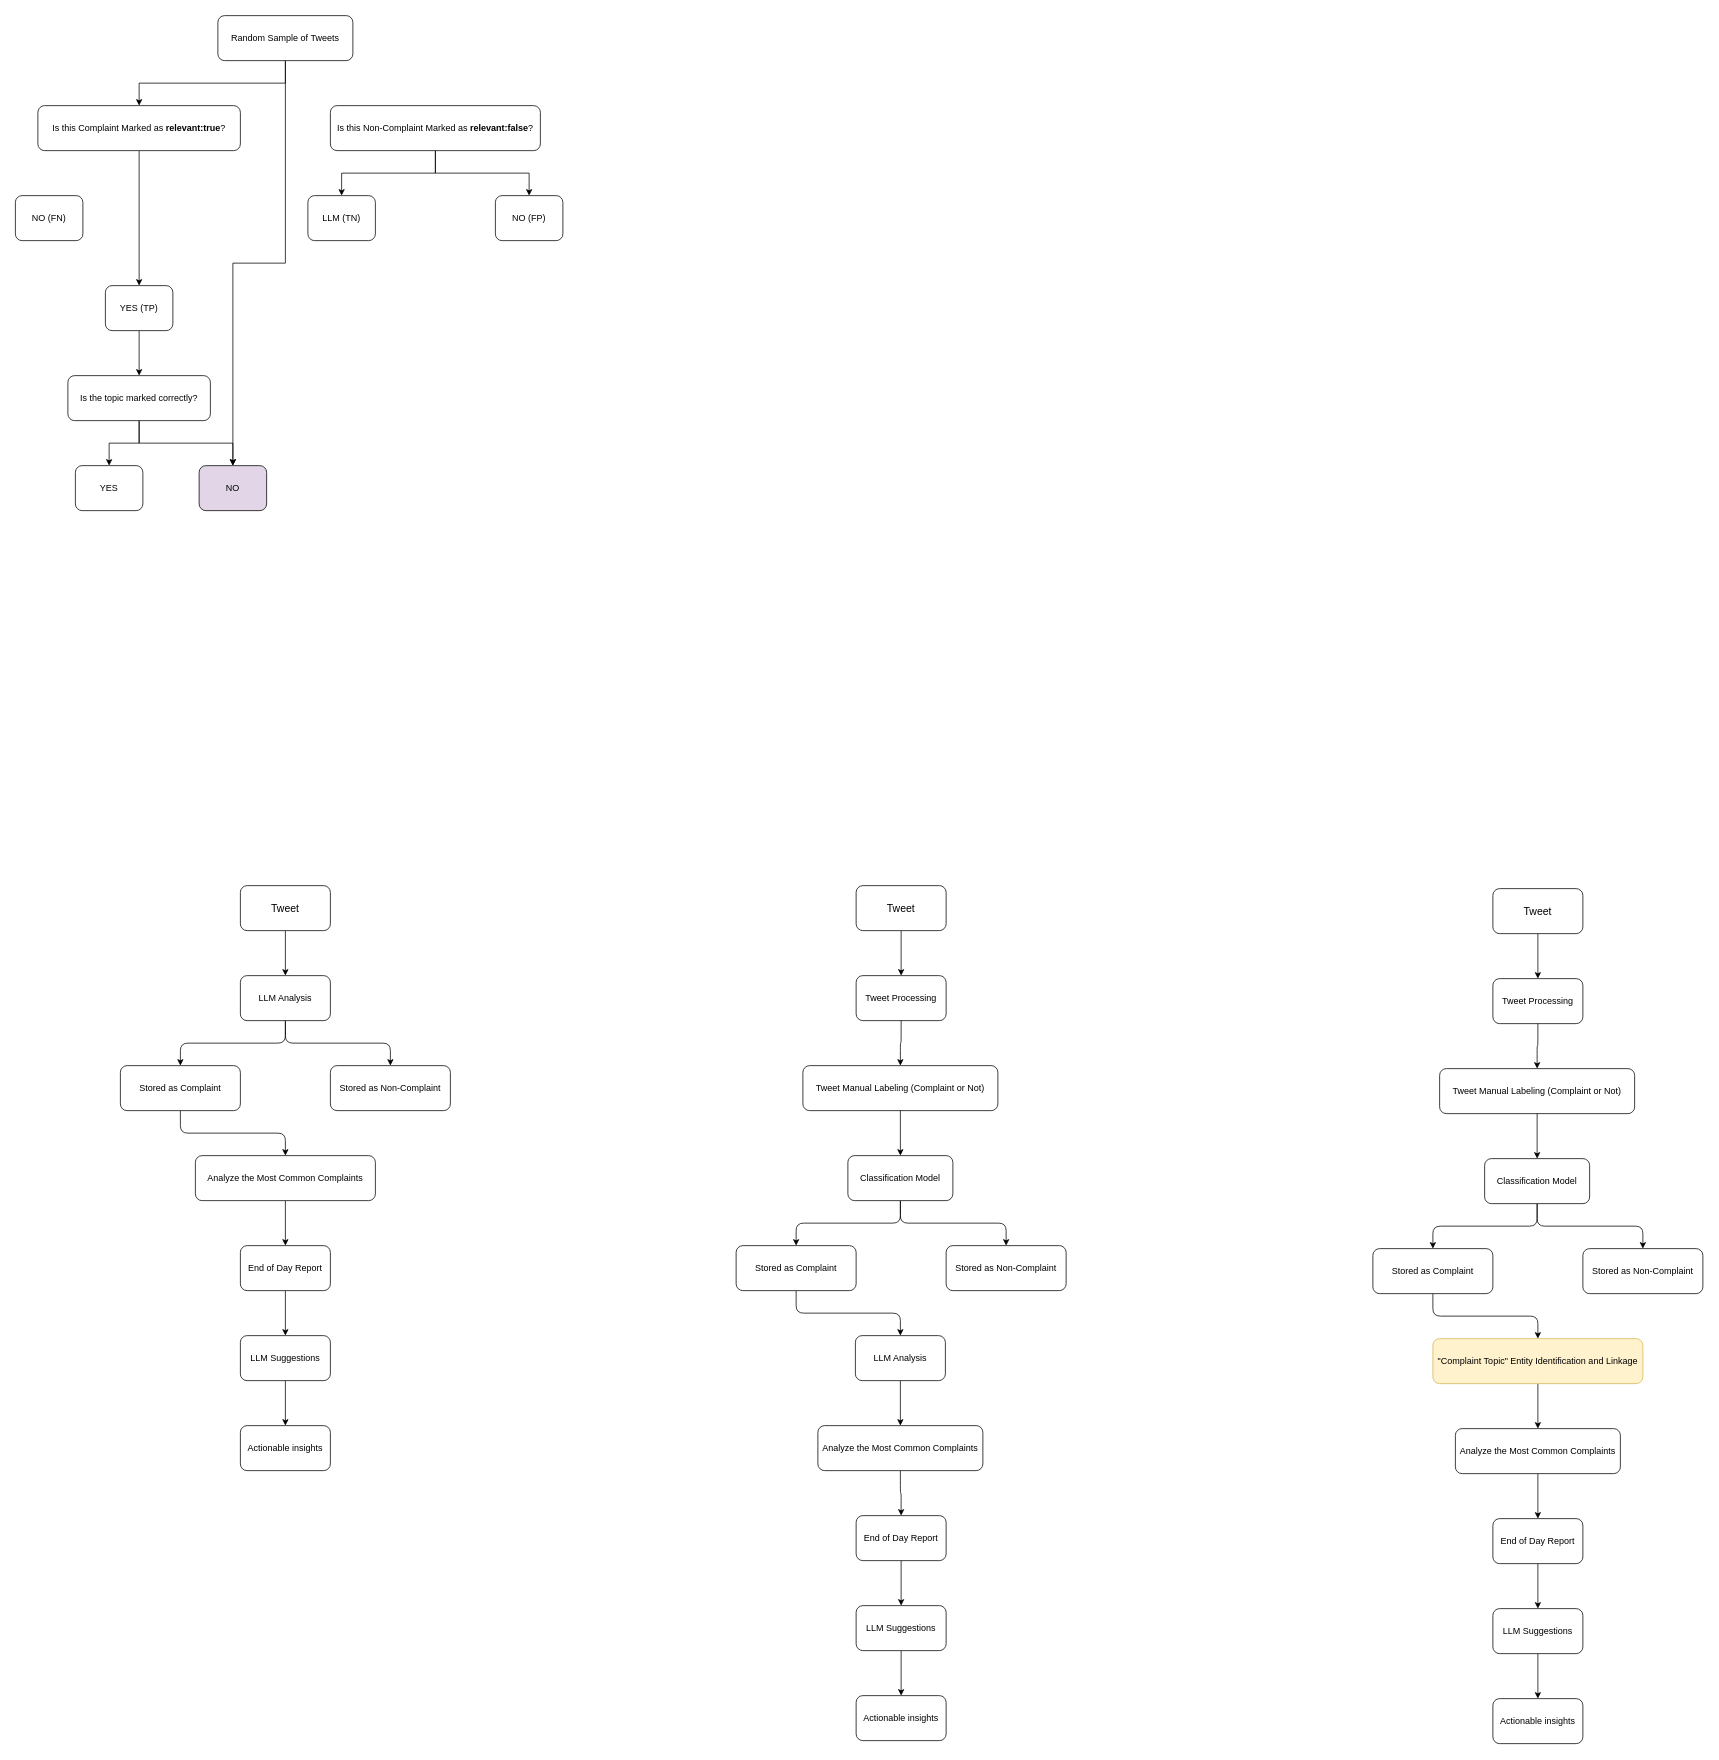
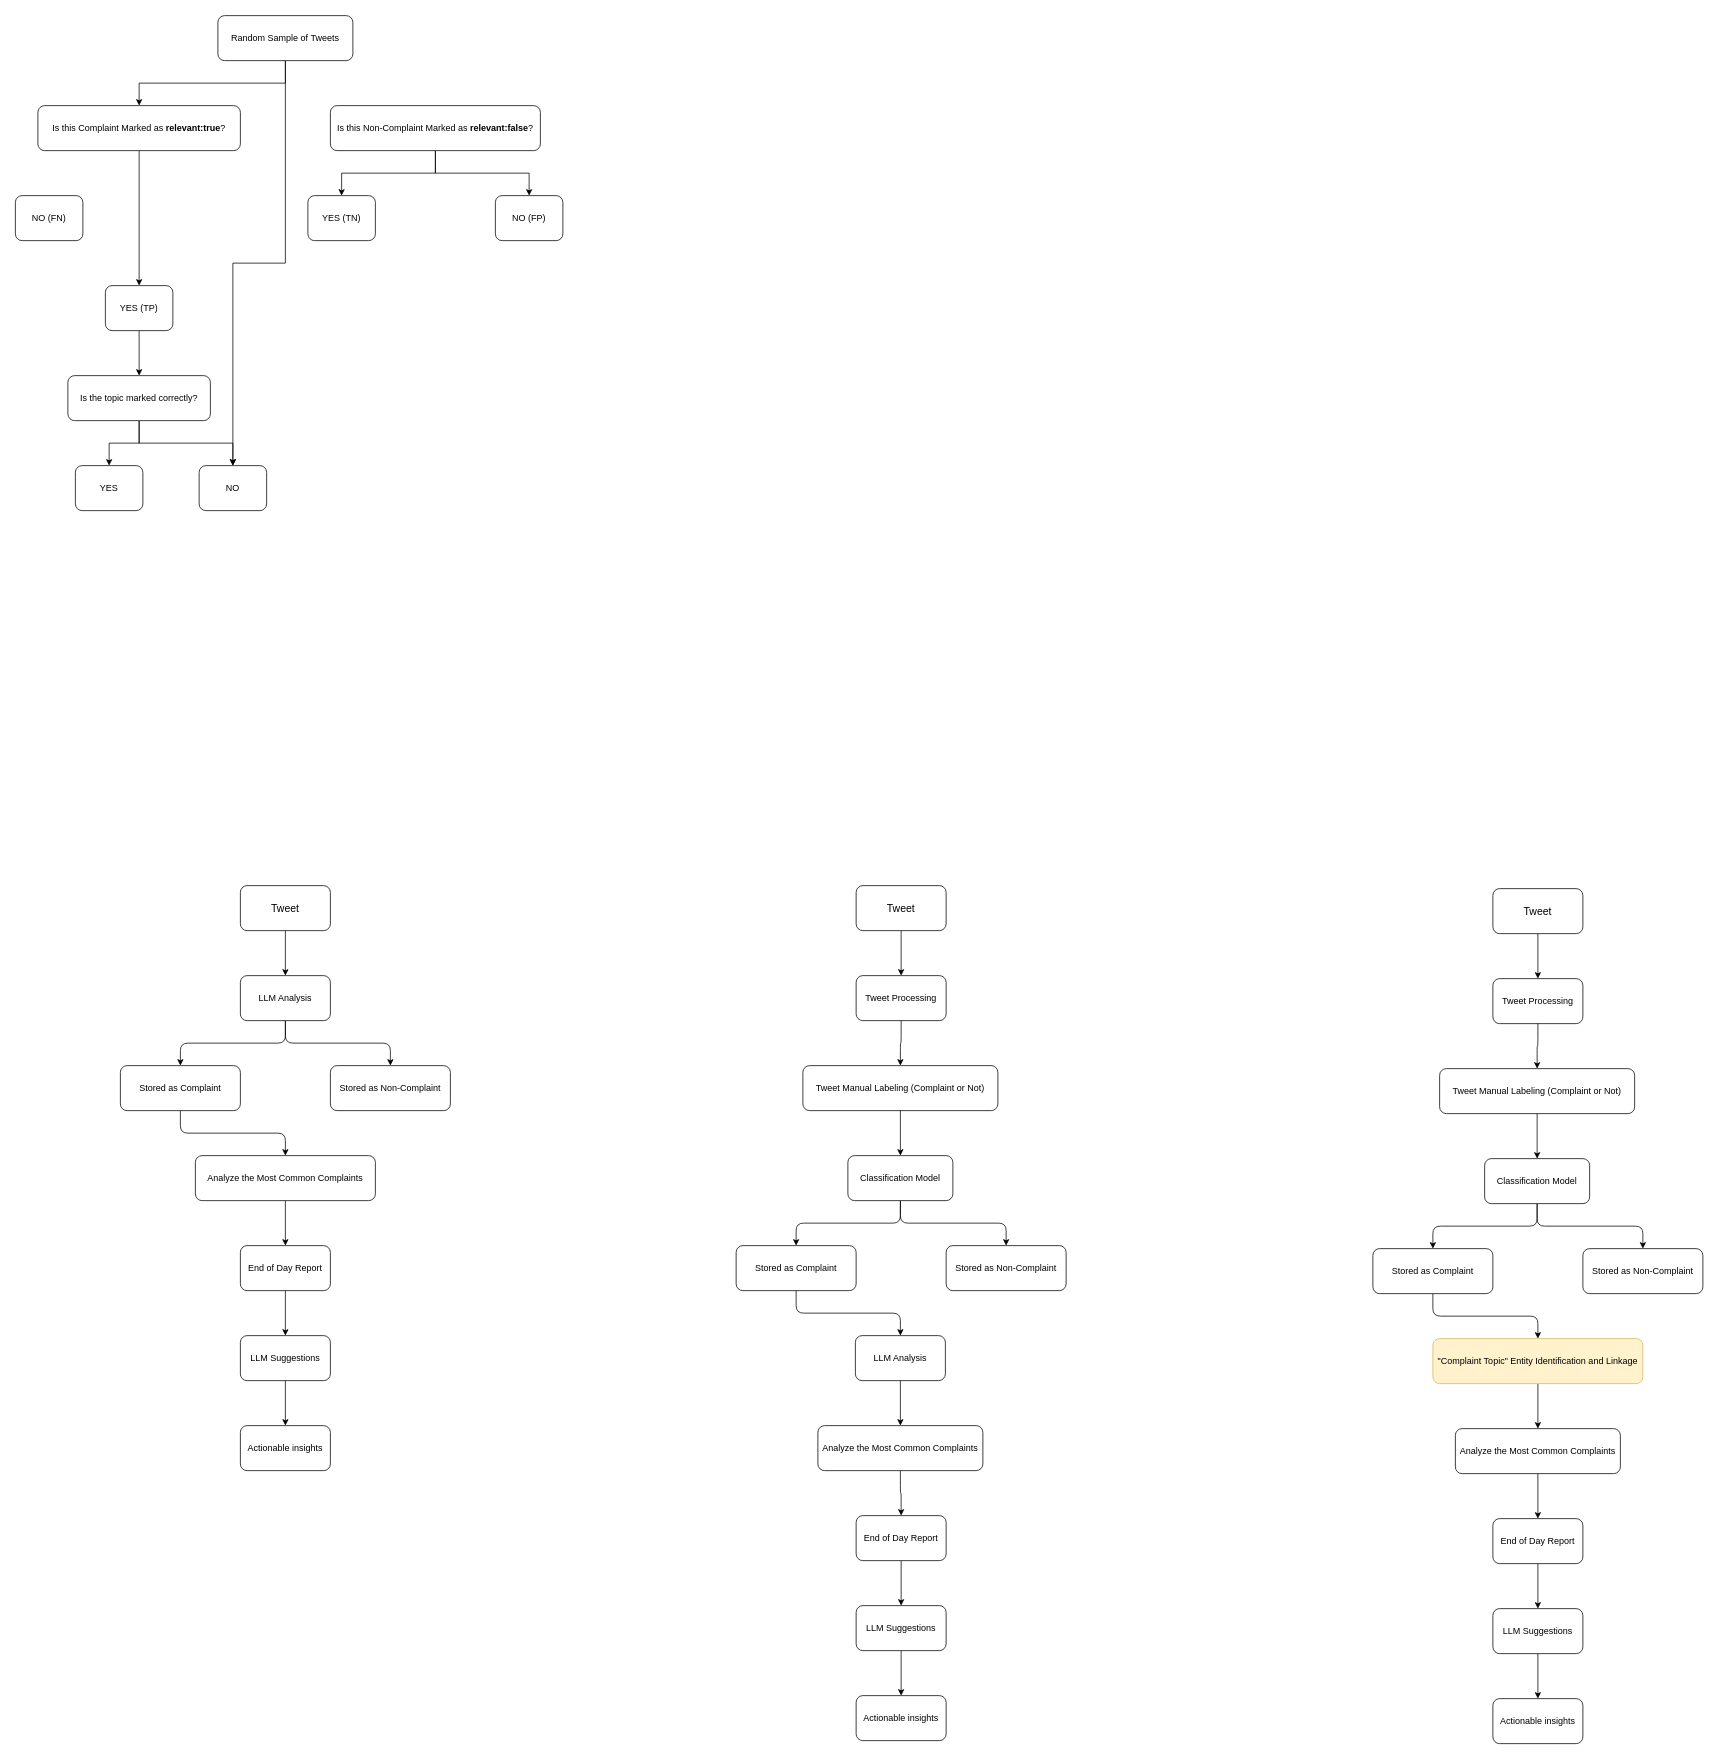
node "LLM (TN)": label "LLM (TN)" -> "YES (TN)"
node "NO": fillcolor #e1d5e7 -> #ffffff
